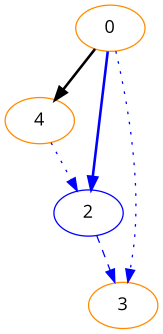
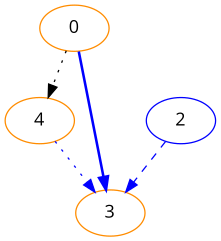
edge "0" -> "4": style bold -> dotted
edge "0" -> "2": removed
edge "0" -> "3": style dotted -> bold
edge "4" -> "2": now "4" -> "3"
